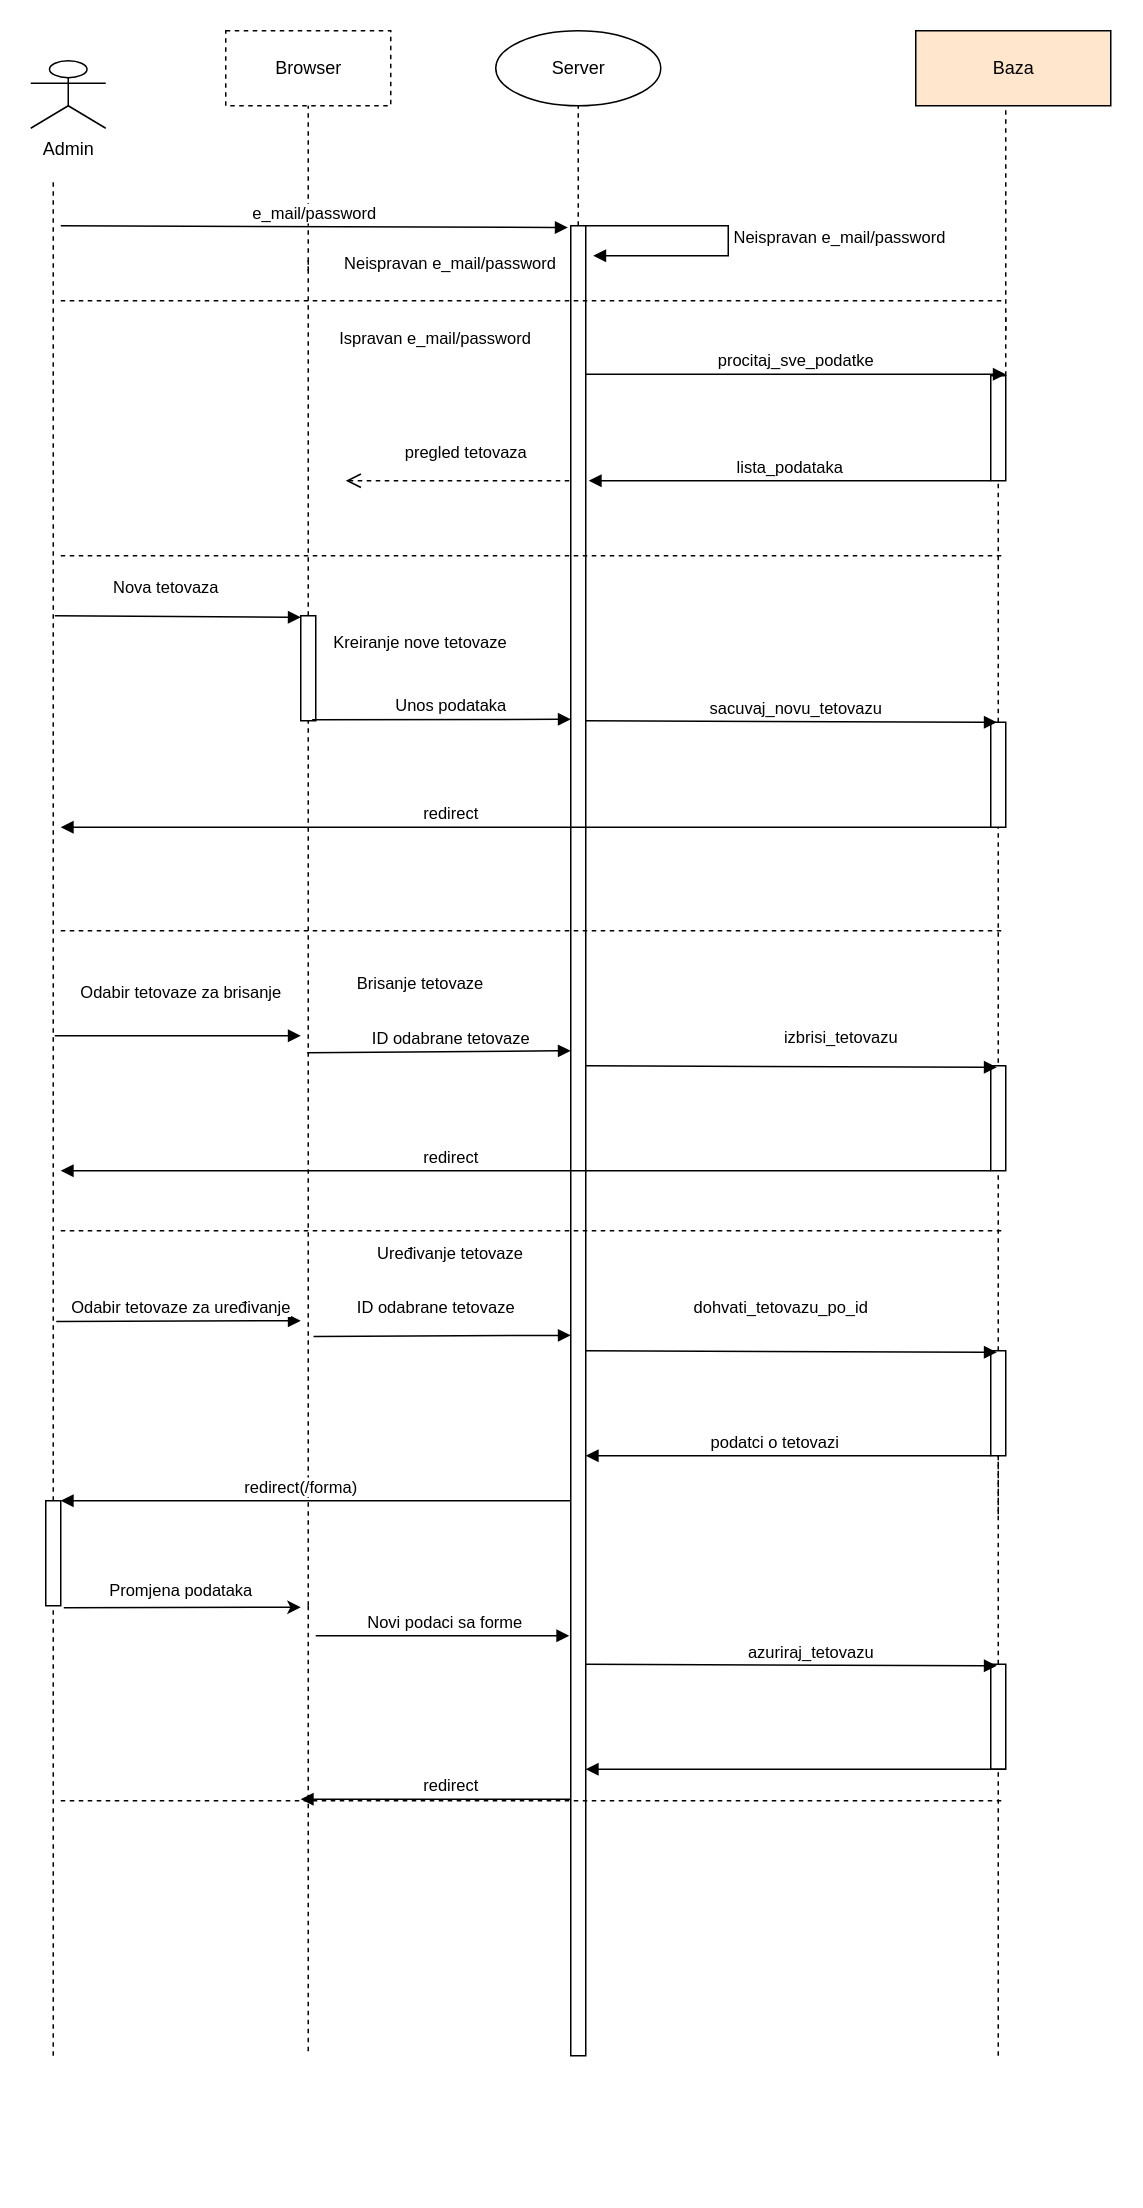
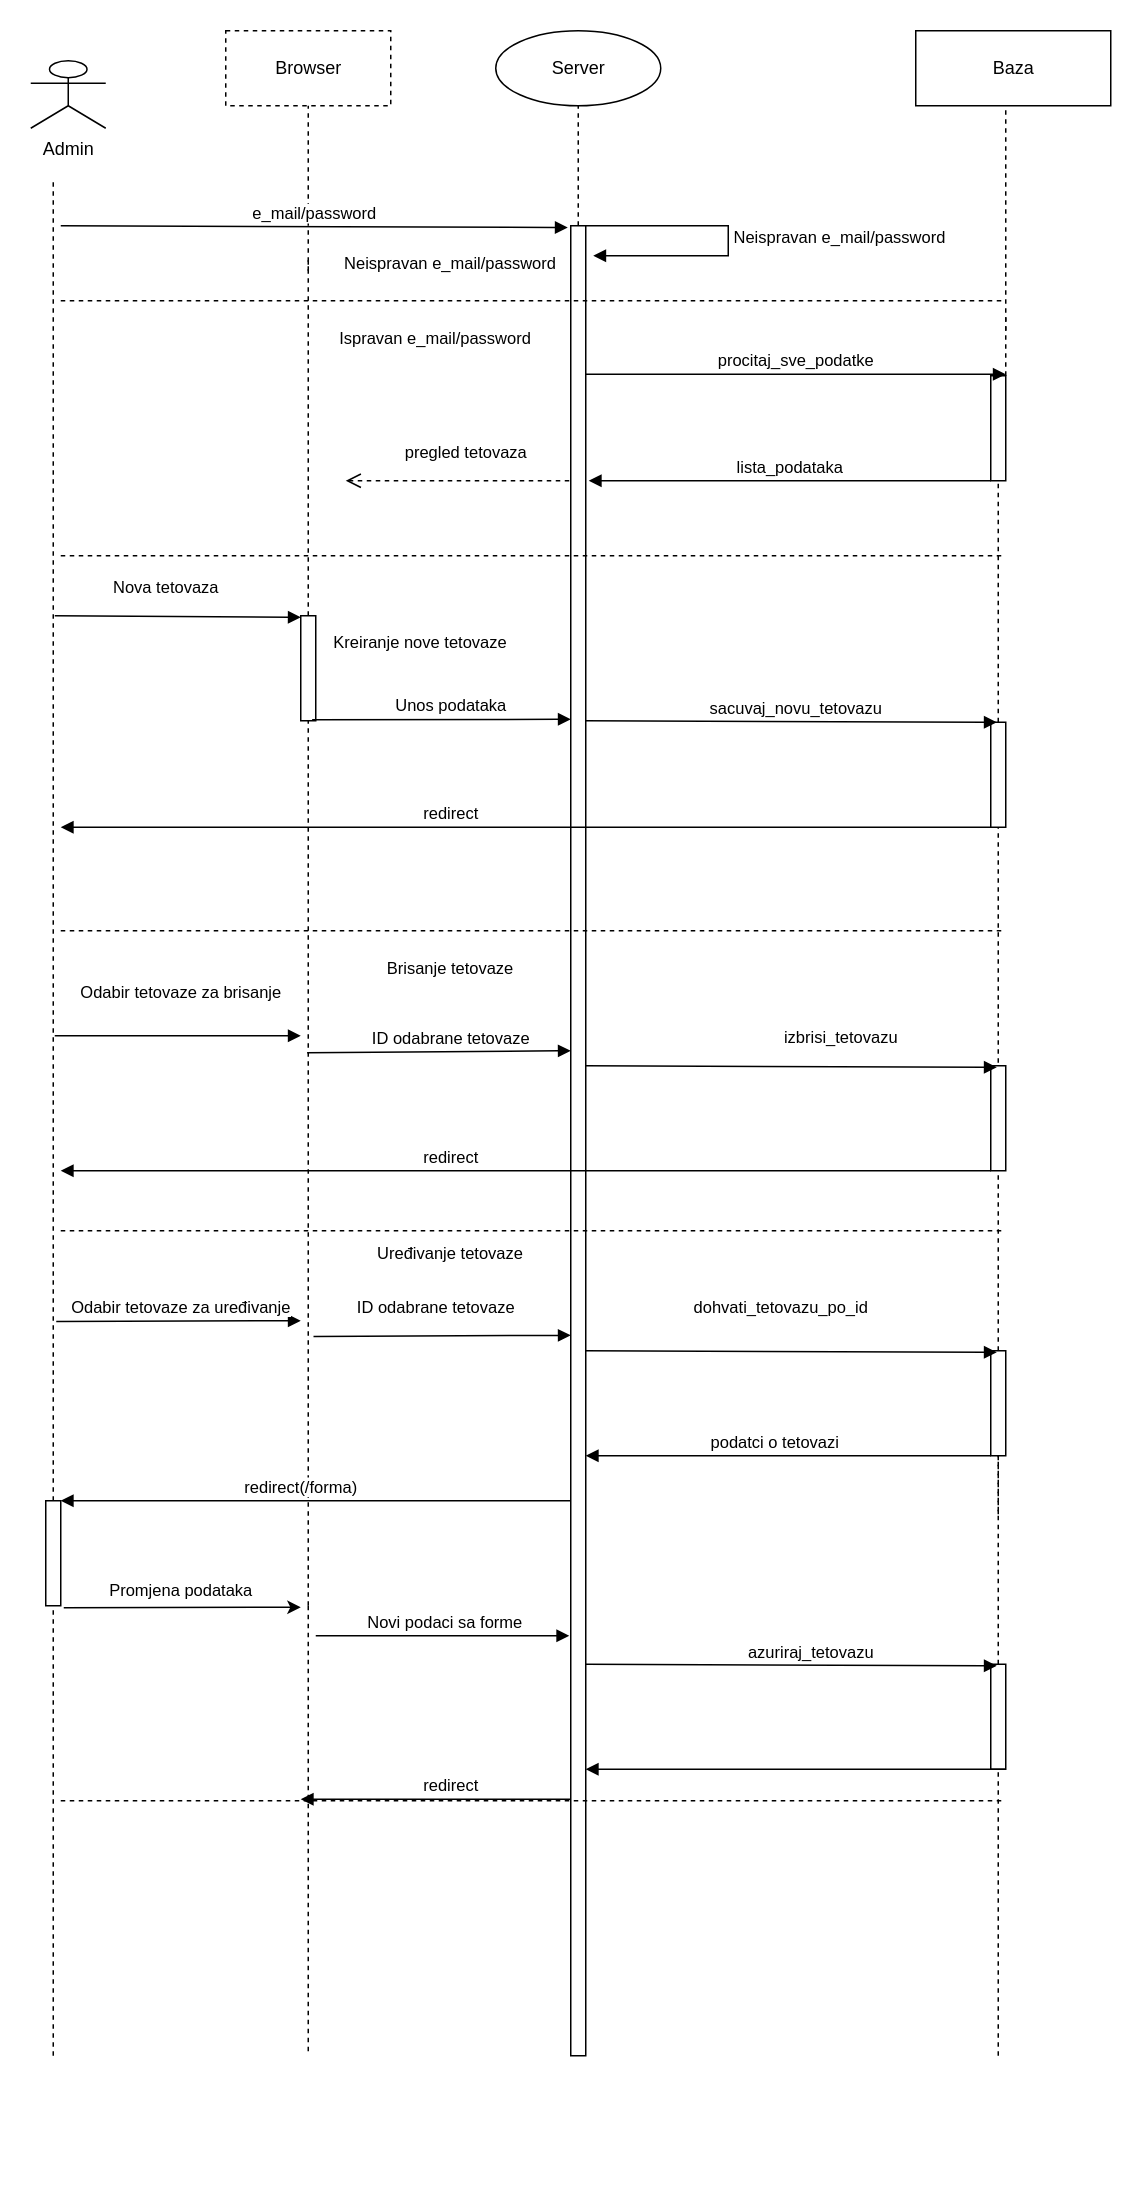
node "Baza": fillcolor #ffe6cc -> #ffffff
node "Brisanje tetovaze": moved (421, 983) -> (451, 968)
